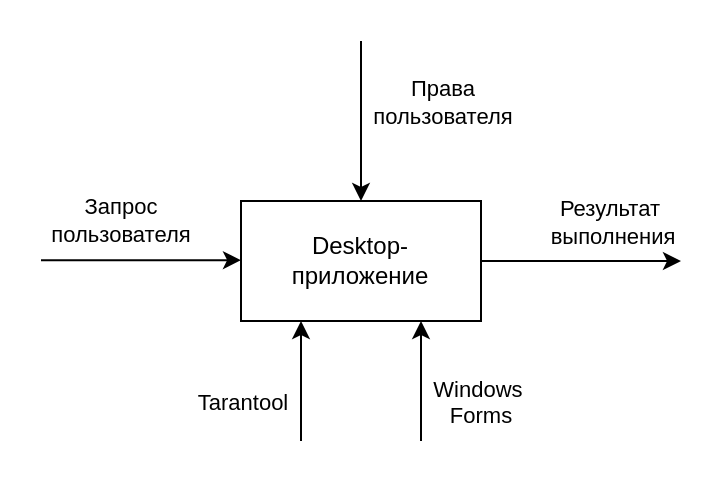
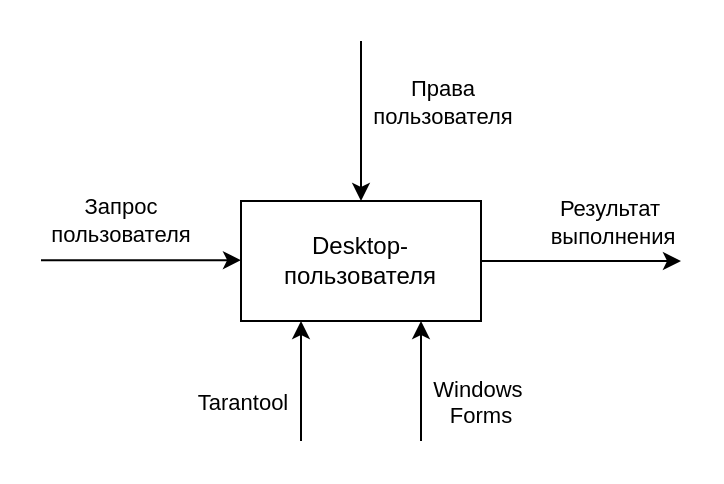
node "Desktop- приложение": label "Desktop- приложение" -> "Desktop- пользователя"
